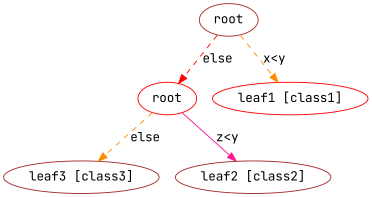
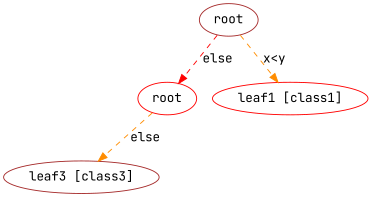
node "leaf2 [class2]": removed
